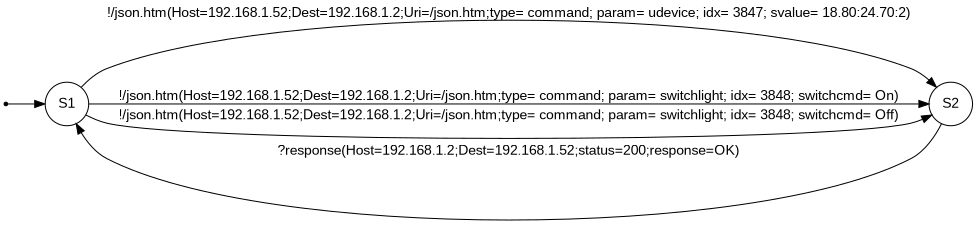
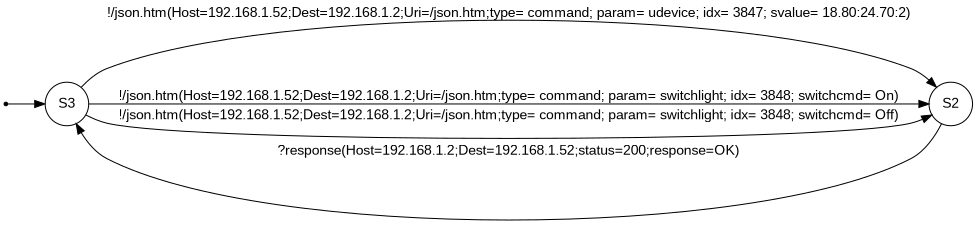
node "S1": label "S1" -> "S3"
